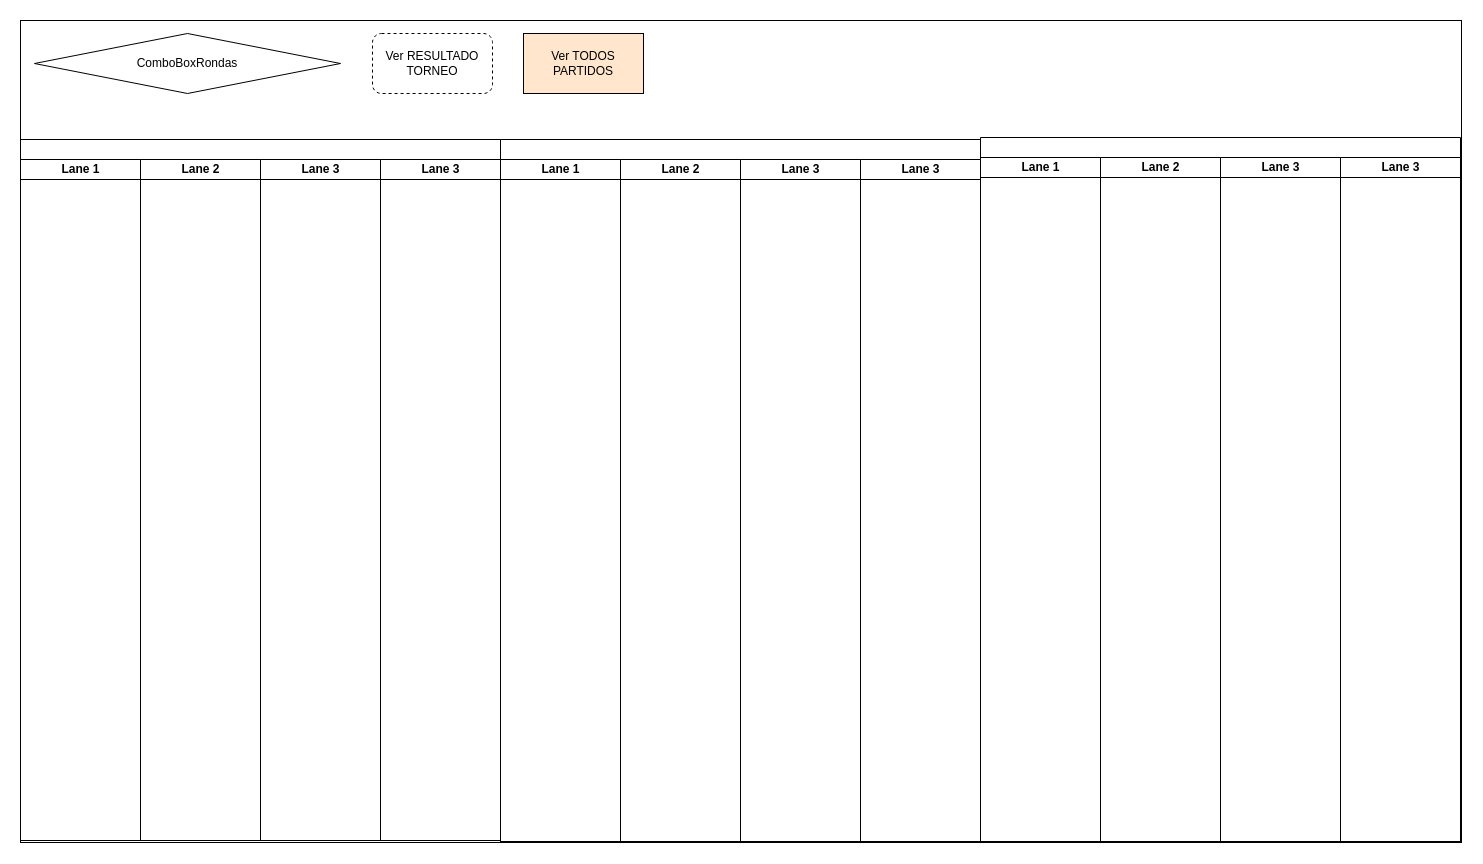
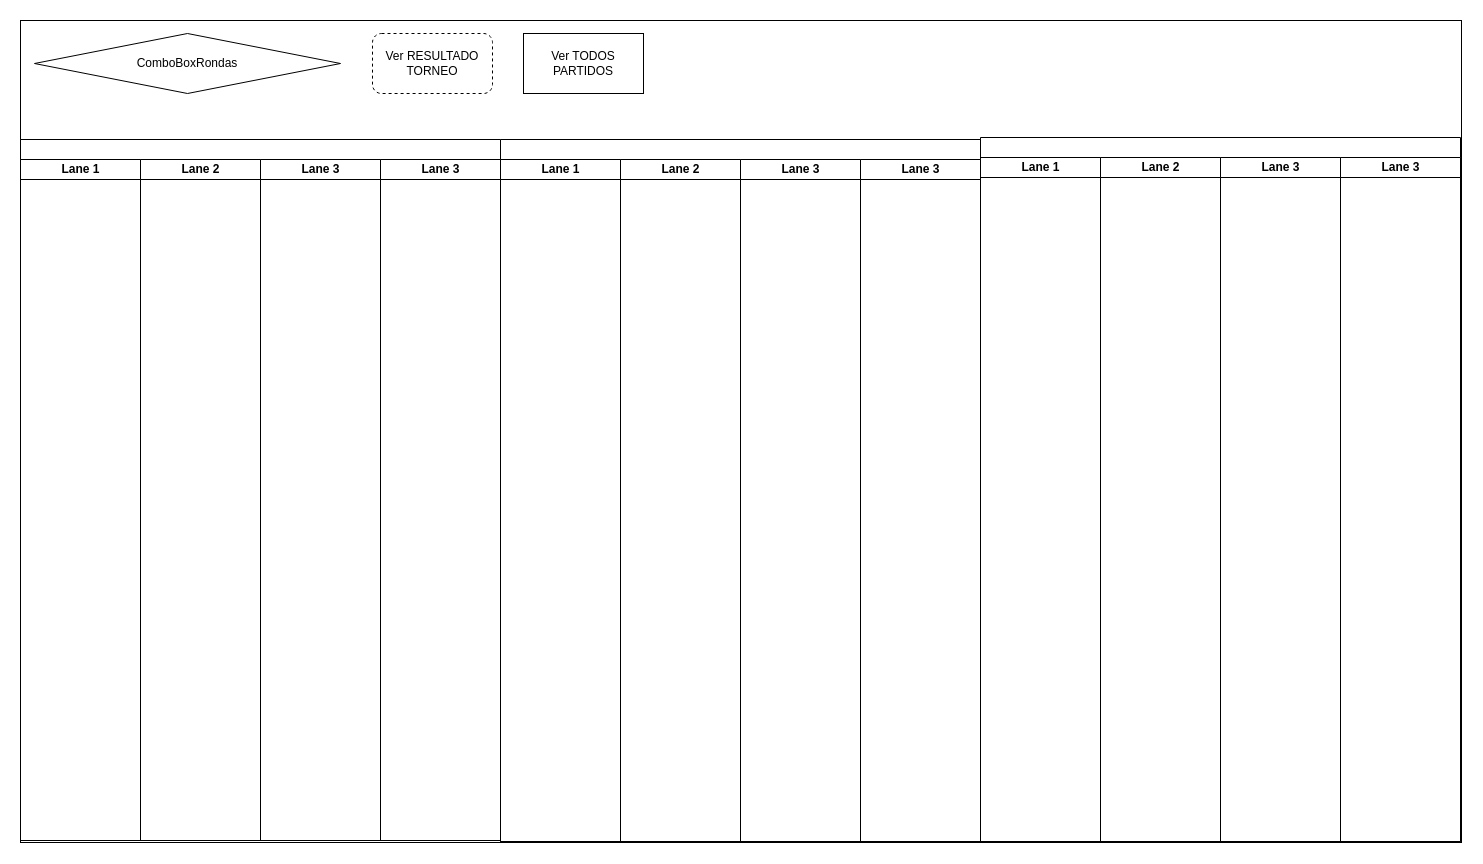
node "Ver TODOS PARTIDOS": fillcolor #ffe6cc -> #ffffff
